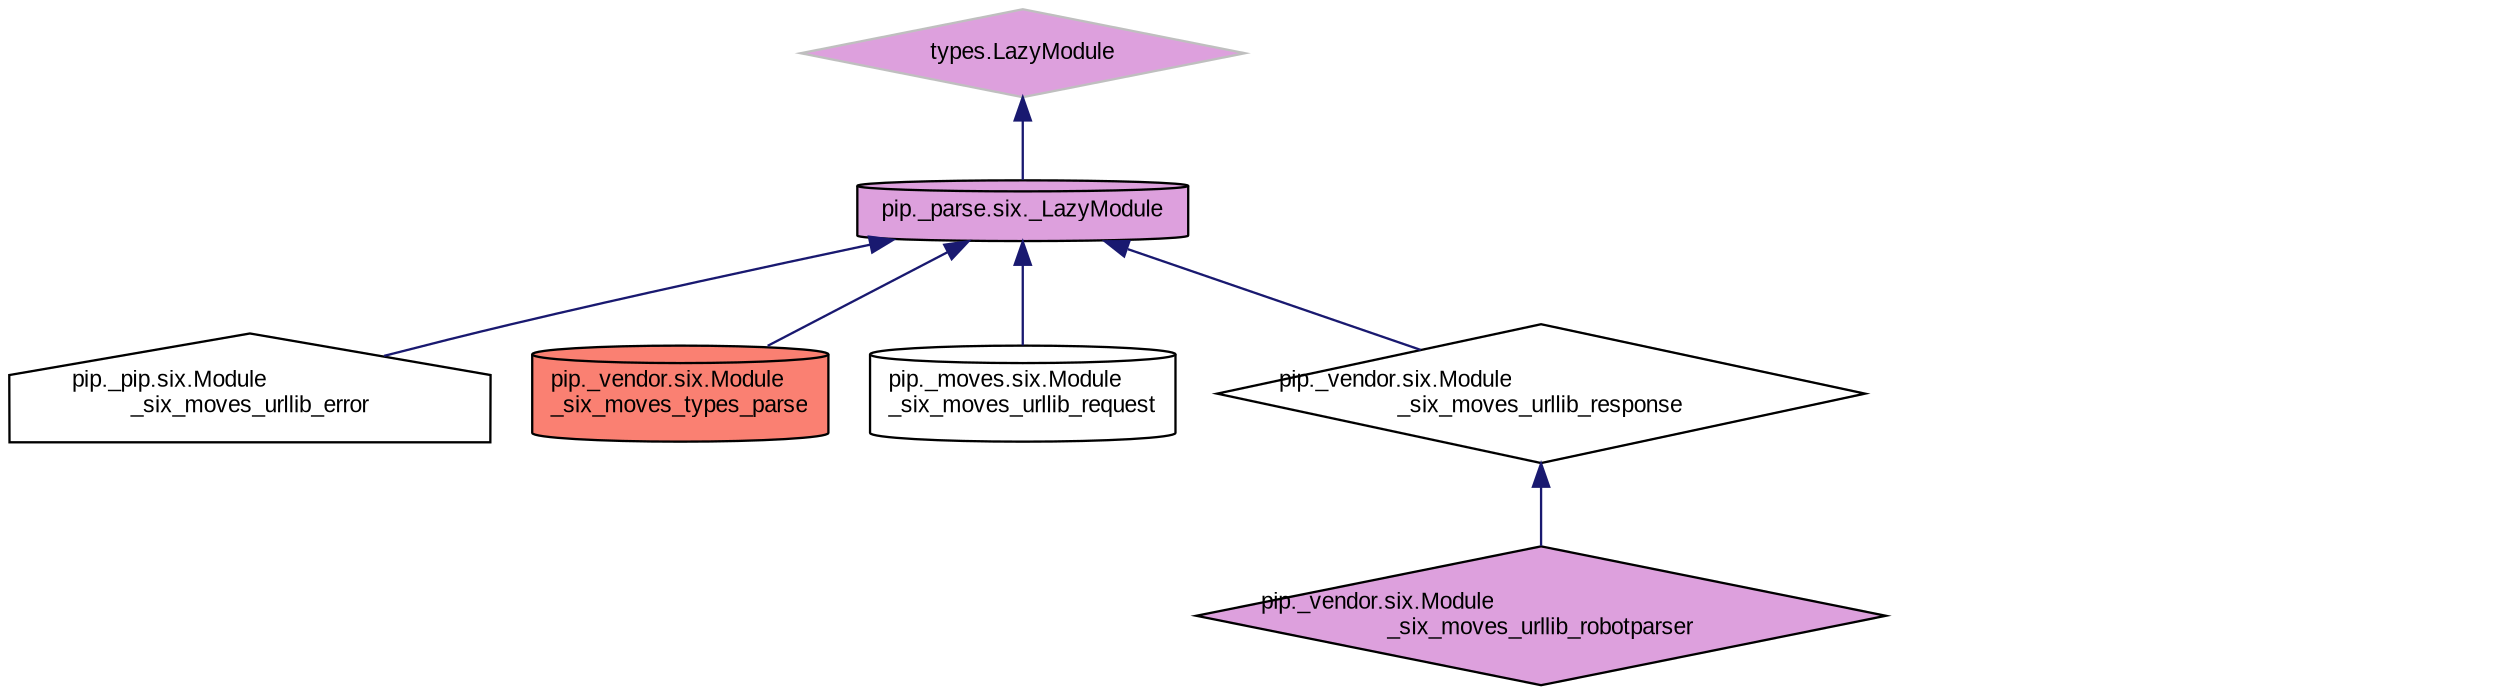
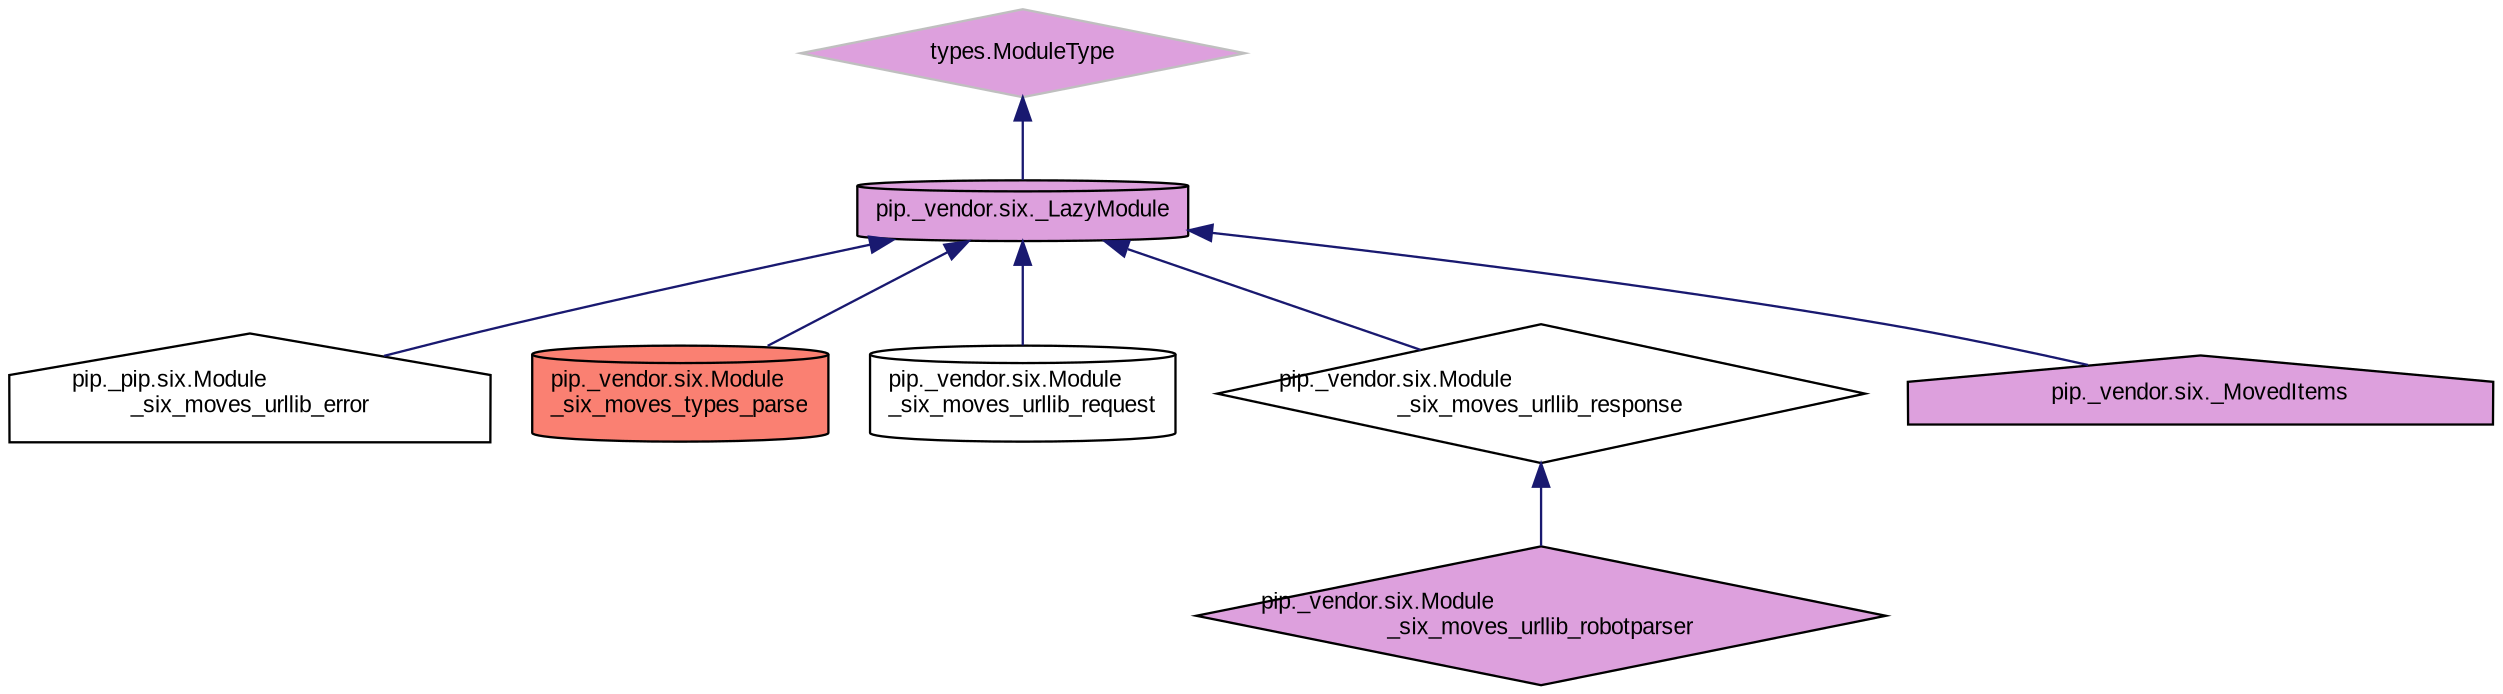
node "types.LazyModule": label "types.LazyModule" -> "types.ModuleType"
node "pip._parse.six._LazyModule": label "pip._parse.six._LazyModule" -> "pip._vendor.six._LazyModule"
node "pip._moves.six.Module _six_moves_urllib_request": label "pip._moves.six.Module _six_moves_urllib_request" -> "pip._vendor.six.Module _six_moves_urllib_request"
node "pip._vendor.six._MovedItems": added
